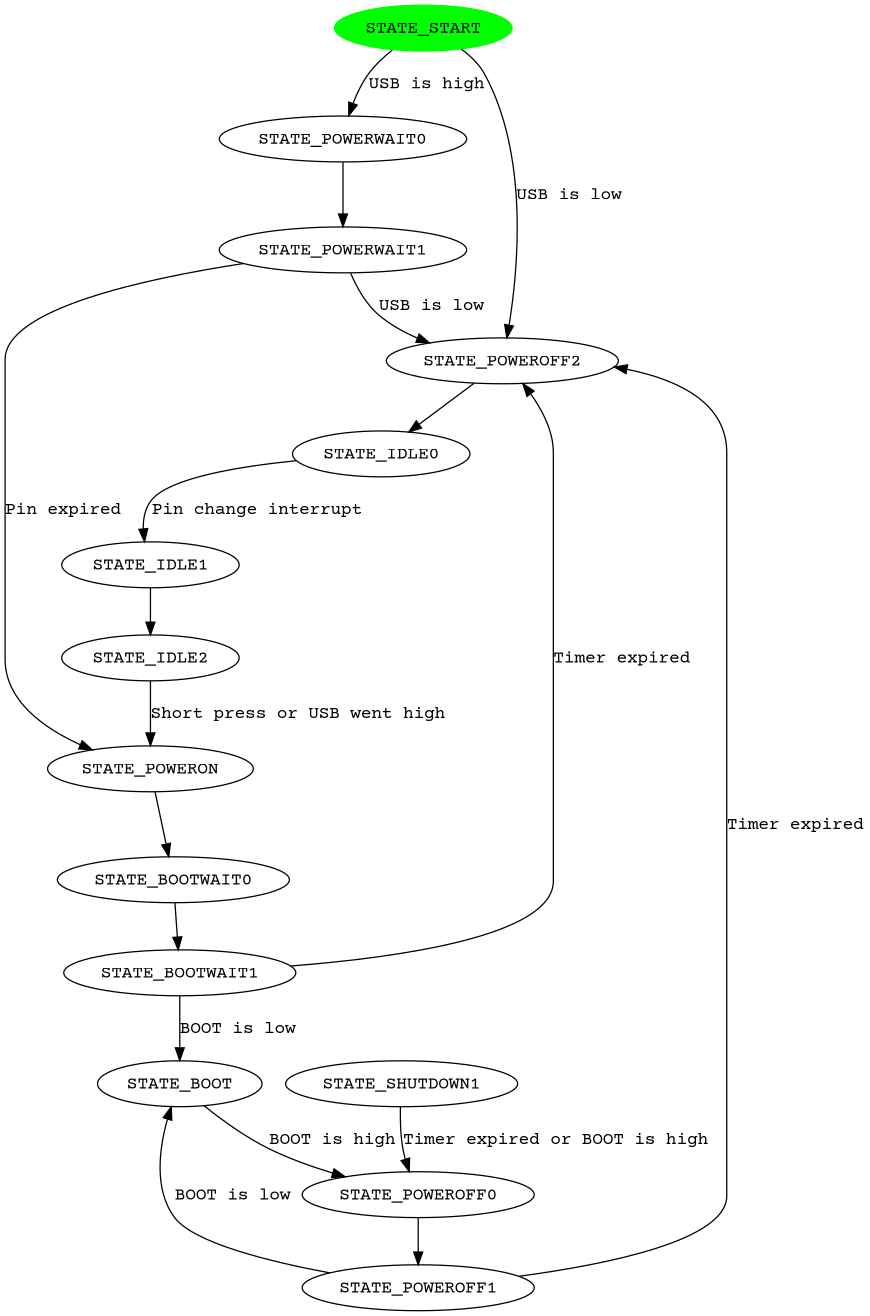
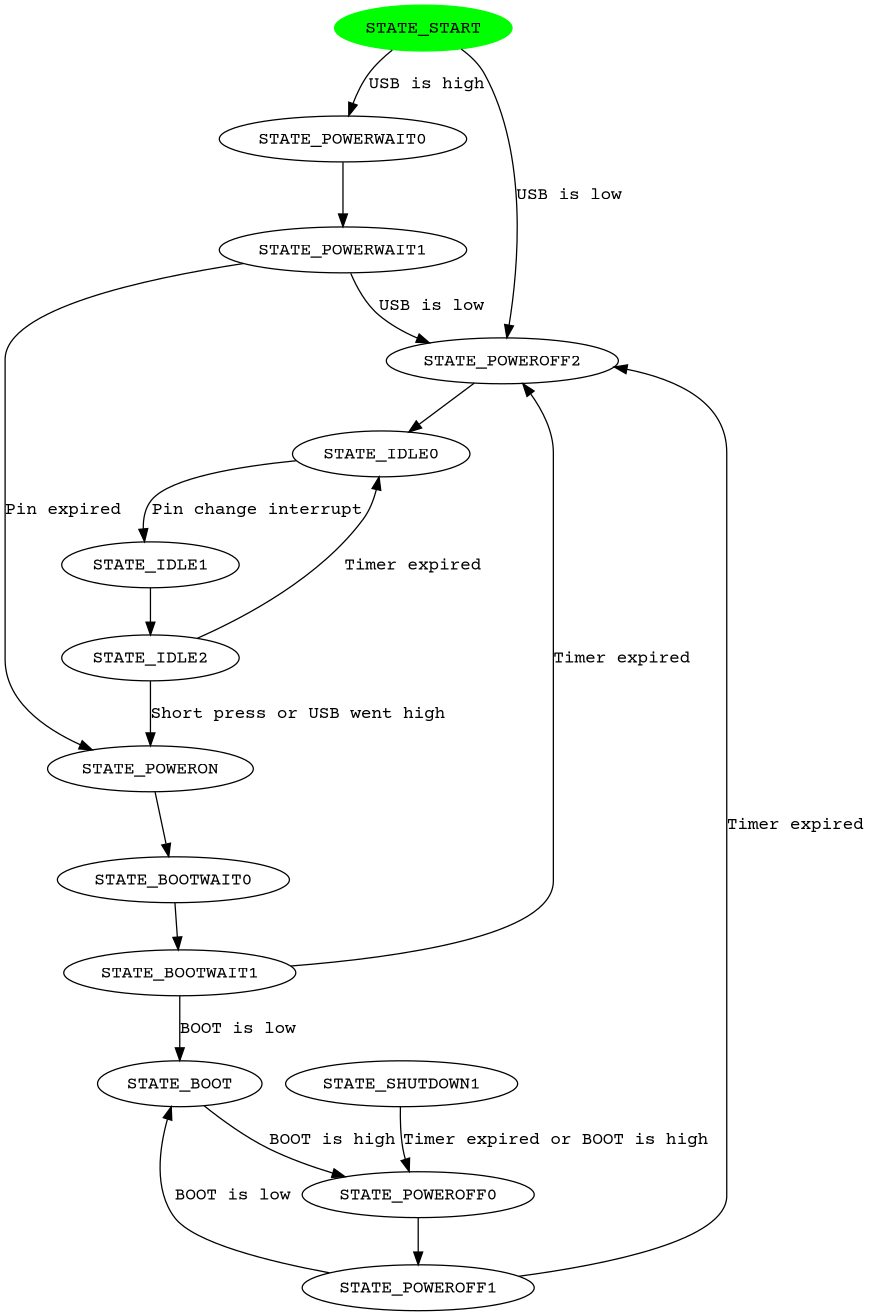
edge "STATE_IDLE2" -> "STATE_IDLE0": added, label "Timer expired"
